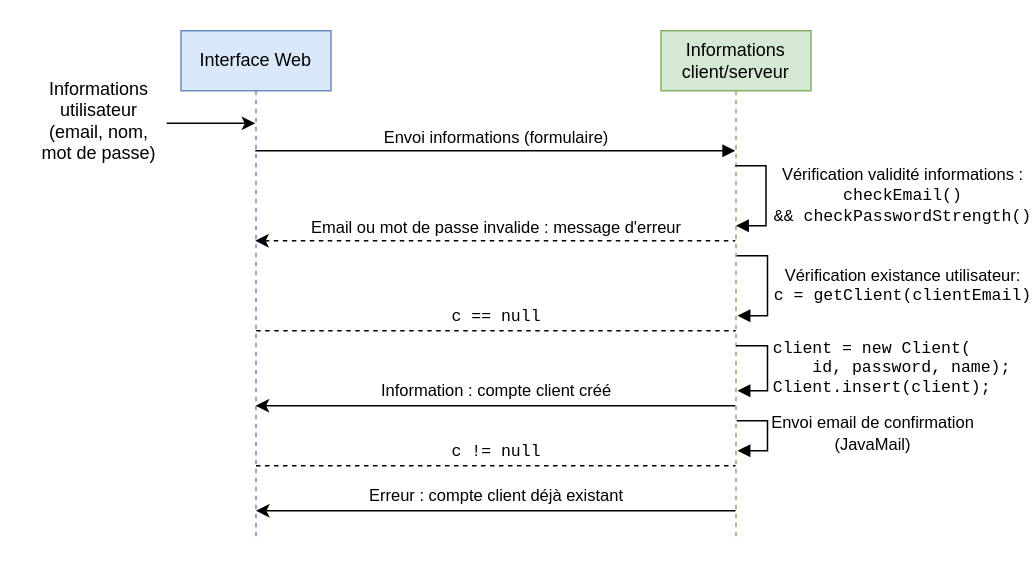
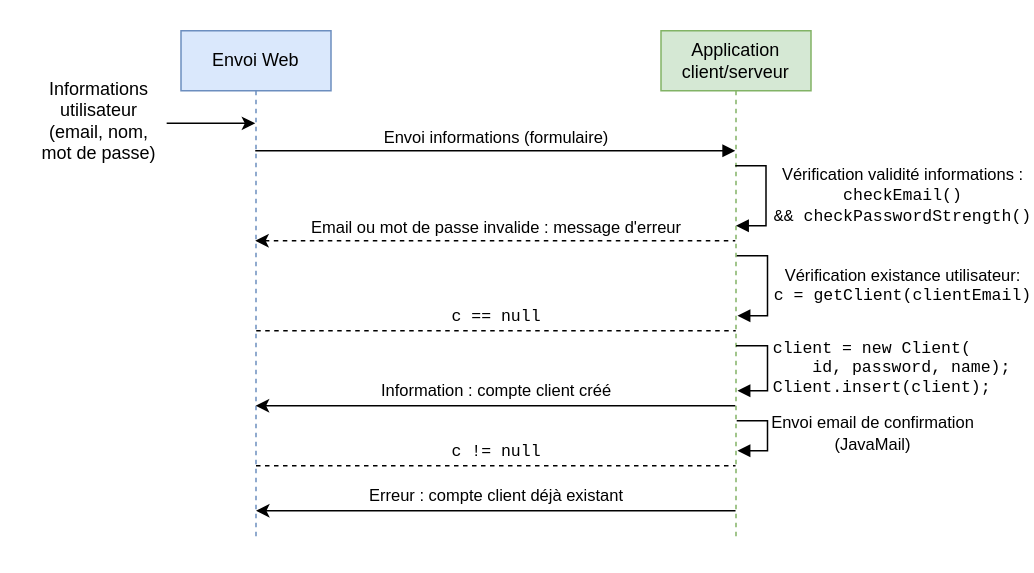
node "Interface Web": label "Interface Web" -> "Envoi Web"
node "Informations client/serveur": label "Informations client/serveur" -> "Application client/serveur"
